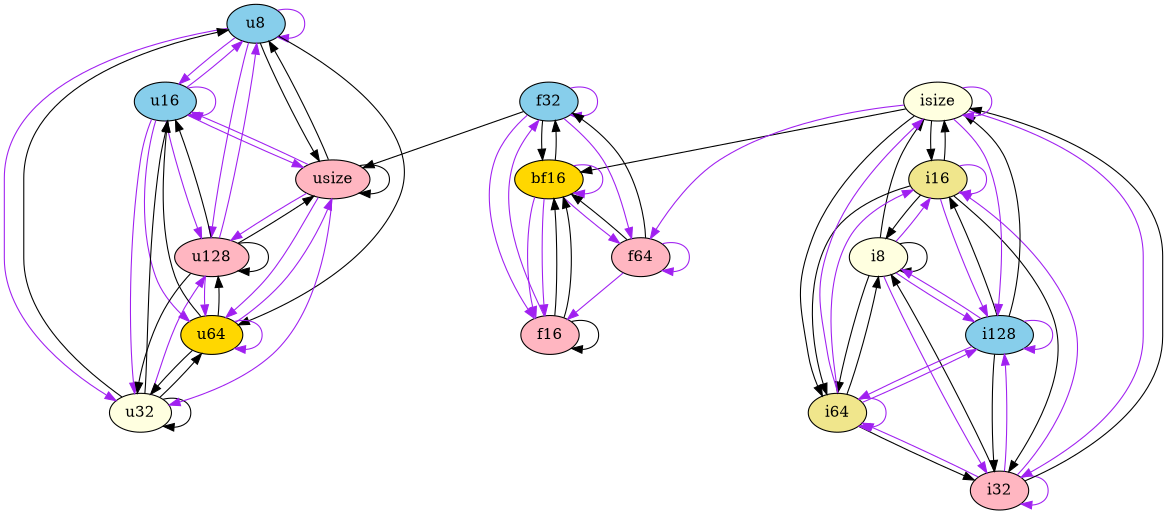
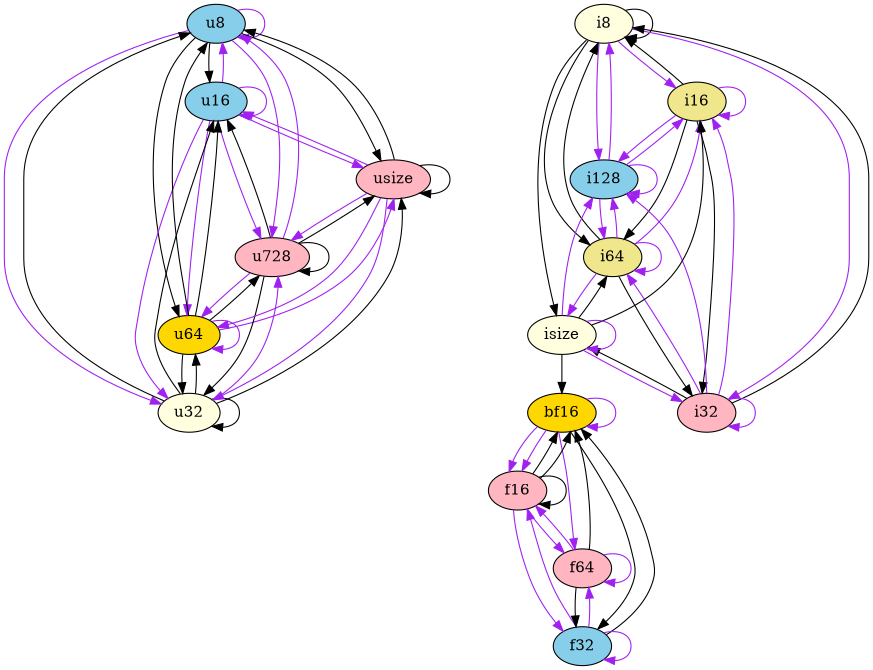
edge "u8" -> "u16": color purple -> black
edge "f32" -> "usize": now "u32" -> "usize"
edge "i16" -> "isize": removed
edge "isize" -> "f64": now "f16" -> "f64"
edge "u64" -> "u8": added
edge "i128" -> "isize": removed
node "u128": label "u128" -> "u728"
edge "i128" -> "i16": color black -> purple
edge "i128" -> "i32": removed
